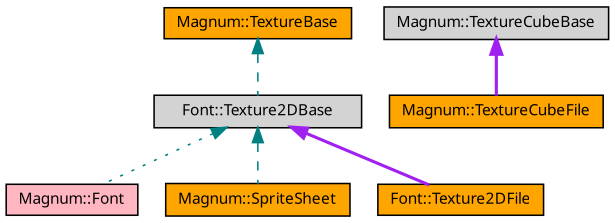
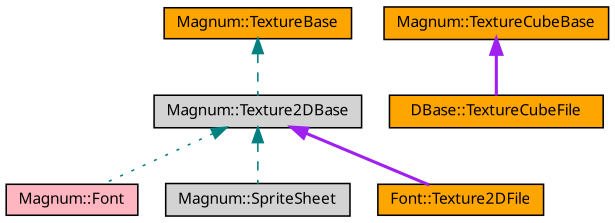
node "Magnum::TextureCubeBase": fillcolor lightgrey -> orange
node "Font::Texture2DBase": label "Font::Texture2DBase" -> "Magnum::Texture2DBase"
node "Magnum::TextureCubeFile": label "Magnum::TextureCubeFile" -> "DBase::TextureCubeFile"
node "Magnum::SpriteSheet": fillcolor orange -> lightgrey
